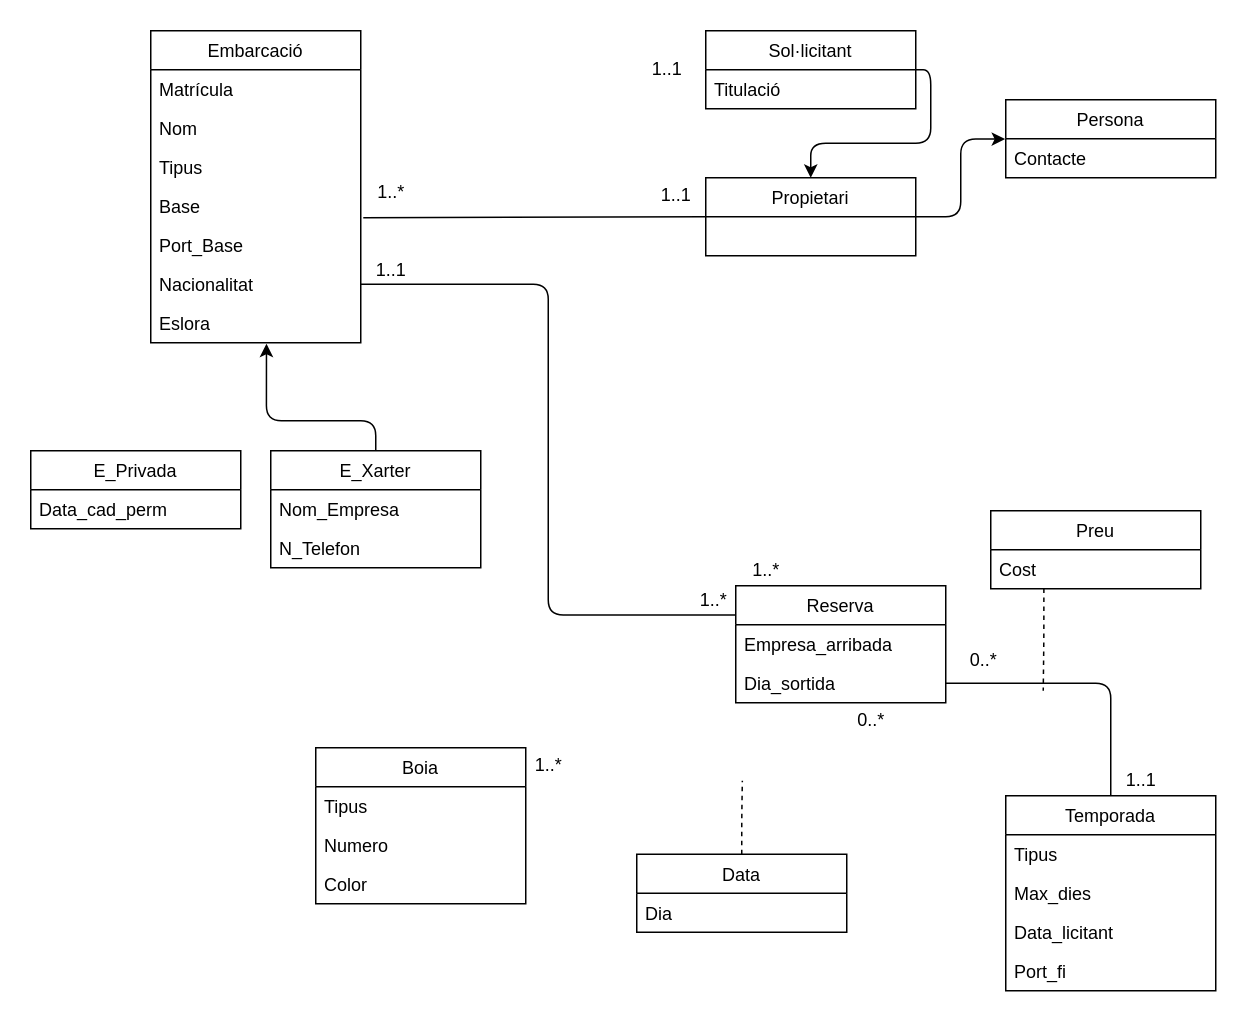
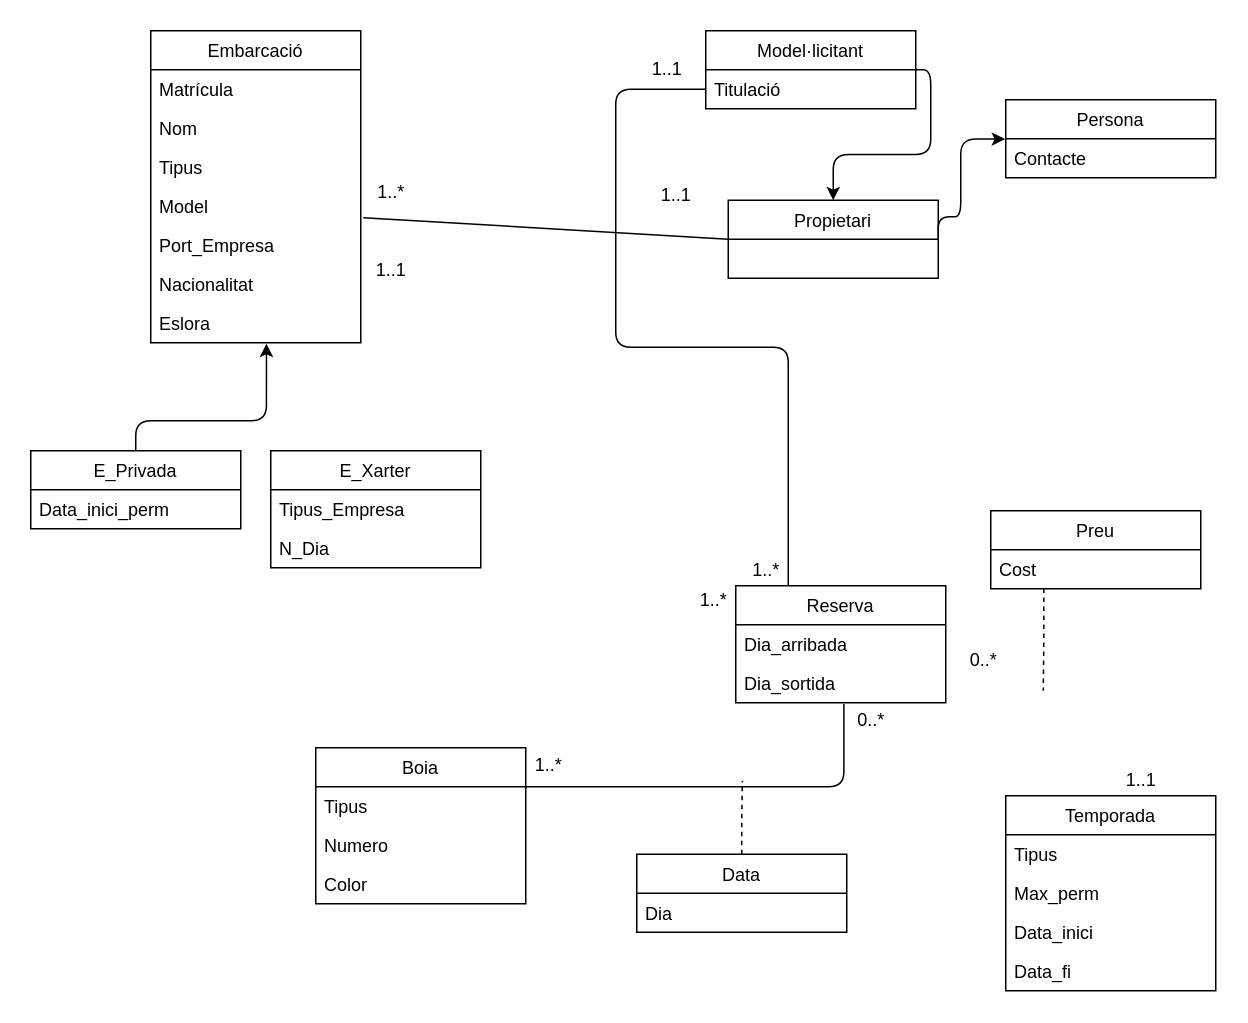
node "Sol·licitant": label "Sol·licitant" -> "Model·licitant"
node "Base": label "Base" -> "Model"
node "Propietari": moved (811, 217) -> (833, 239)
node "Port_Base": label "Port_Base" -> "Port_Empresa"
edge "Titulació" -- "Reserva": added
edge "E_Privada" -> "Eslora": added
edge "E_Xarter" -> "Eslora": removed
edge "Nacionalitat" -- "Reserva": removed
node "Data_cad_perm": label "Data_cad_perm" -> "Data_inici_perm"
node "Nom_Empresa": label "Nom_Empresa" -> "Tipus_Empresa"
node "N_Telefon": label "N_Telefon" -> "N_Dia"
node "Empresa_arribada": label "Empresa_arribada" -> "Dia_arribada"
edge "Dia_sortida" -- "Temporada": removed
edge "Dia_sortida" -- "Boia": added
node "Max_dies": label "Max_dies" -> "Max_perm"
node "Data_licitant": label "Data_licitant" -> "Data_inici"
node "Port_fi": label "Port_fi" -> "Data_fi"
